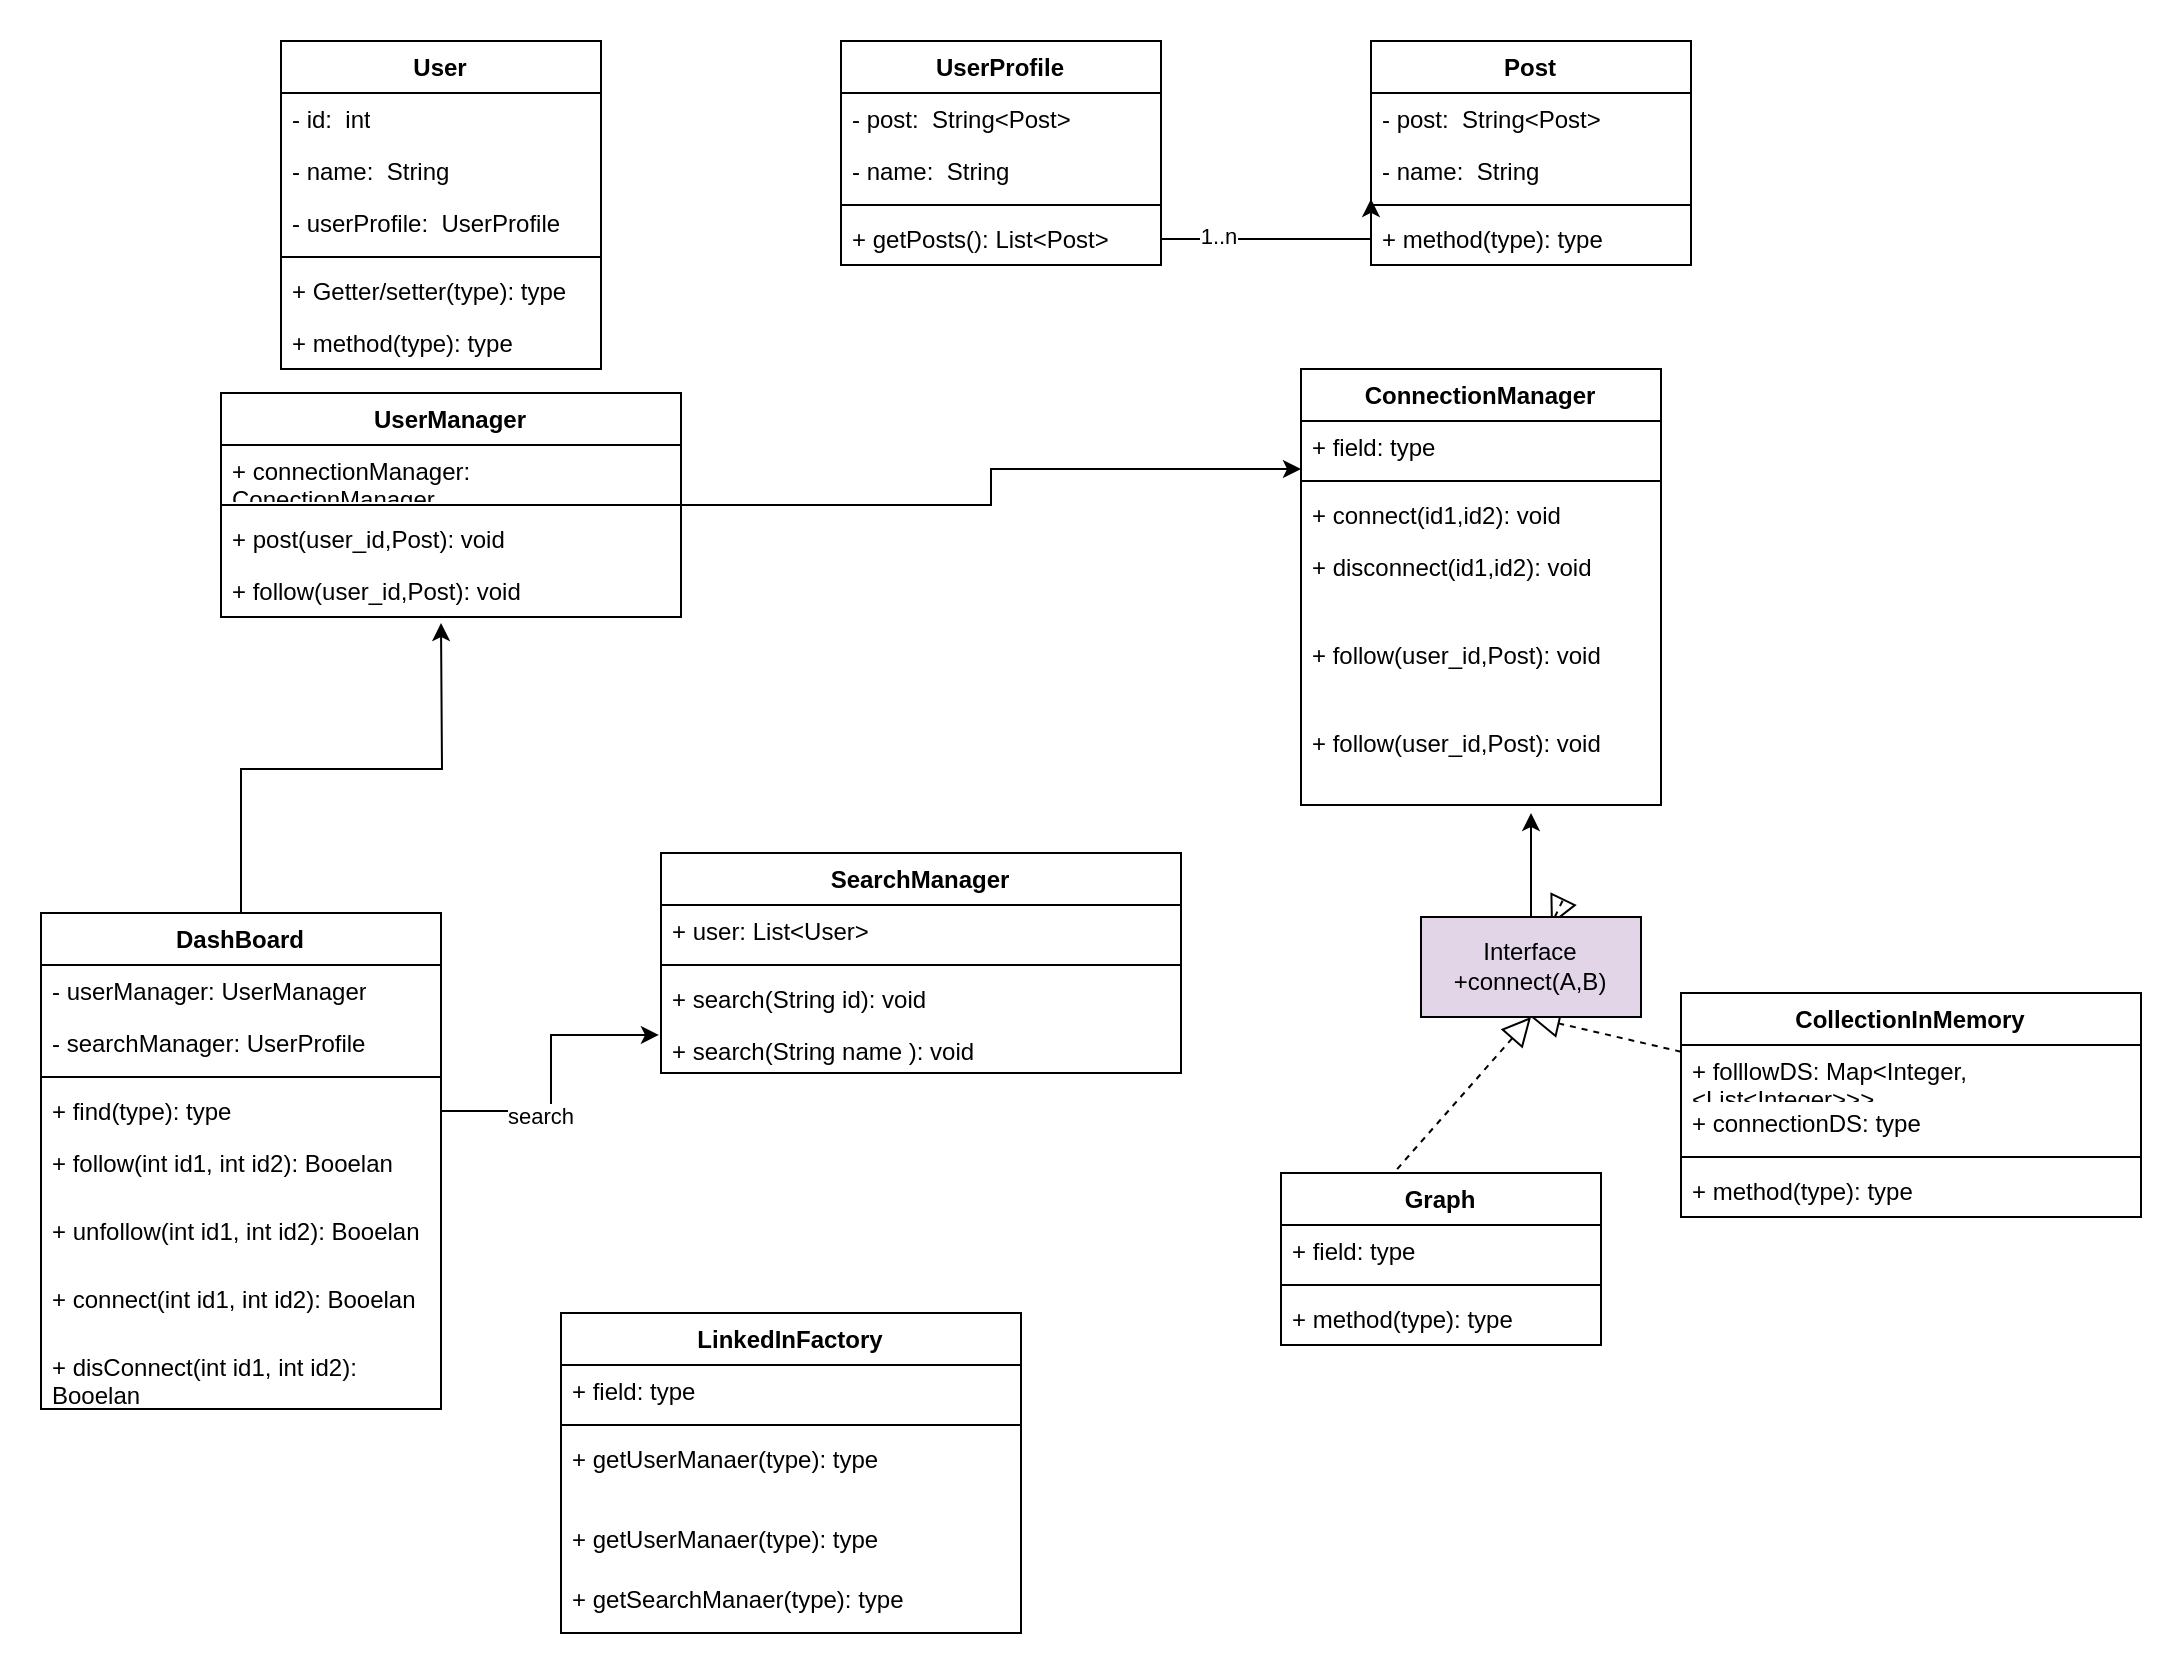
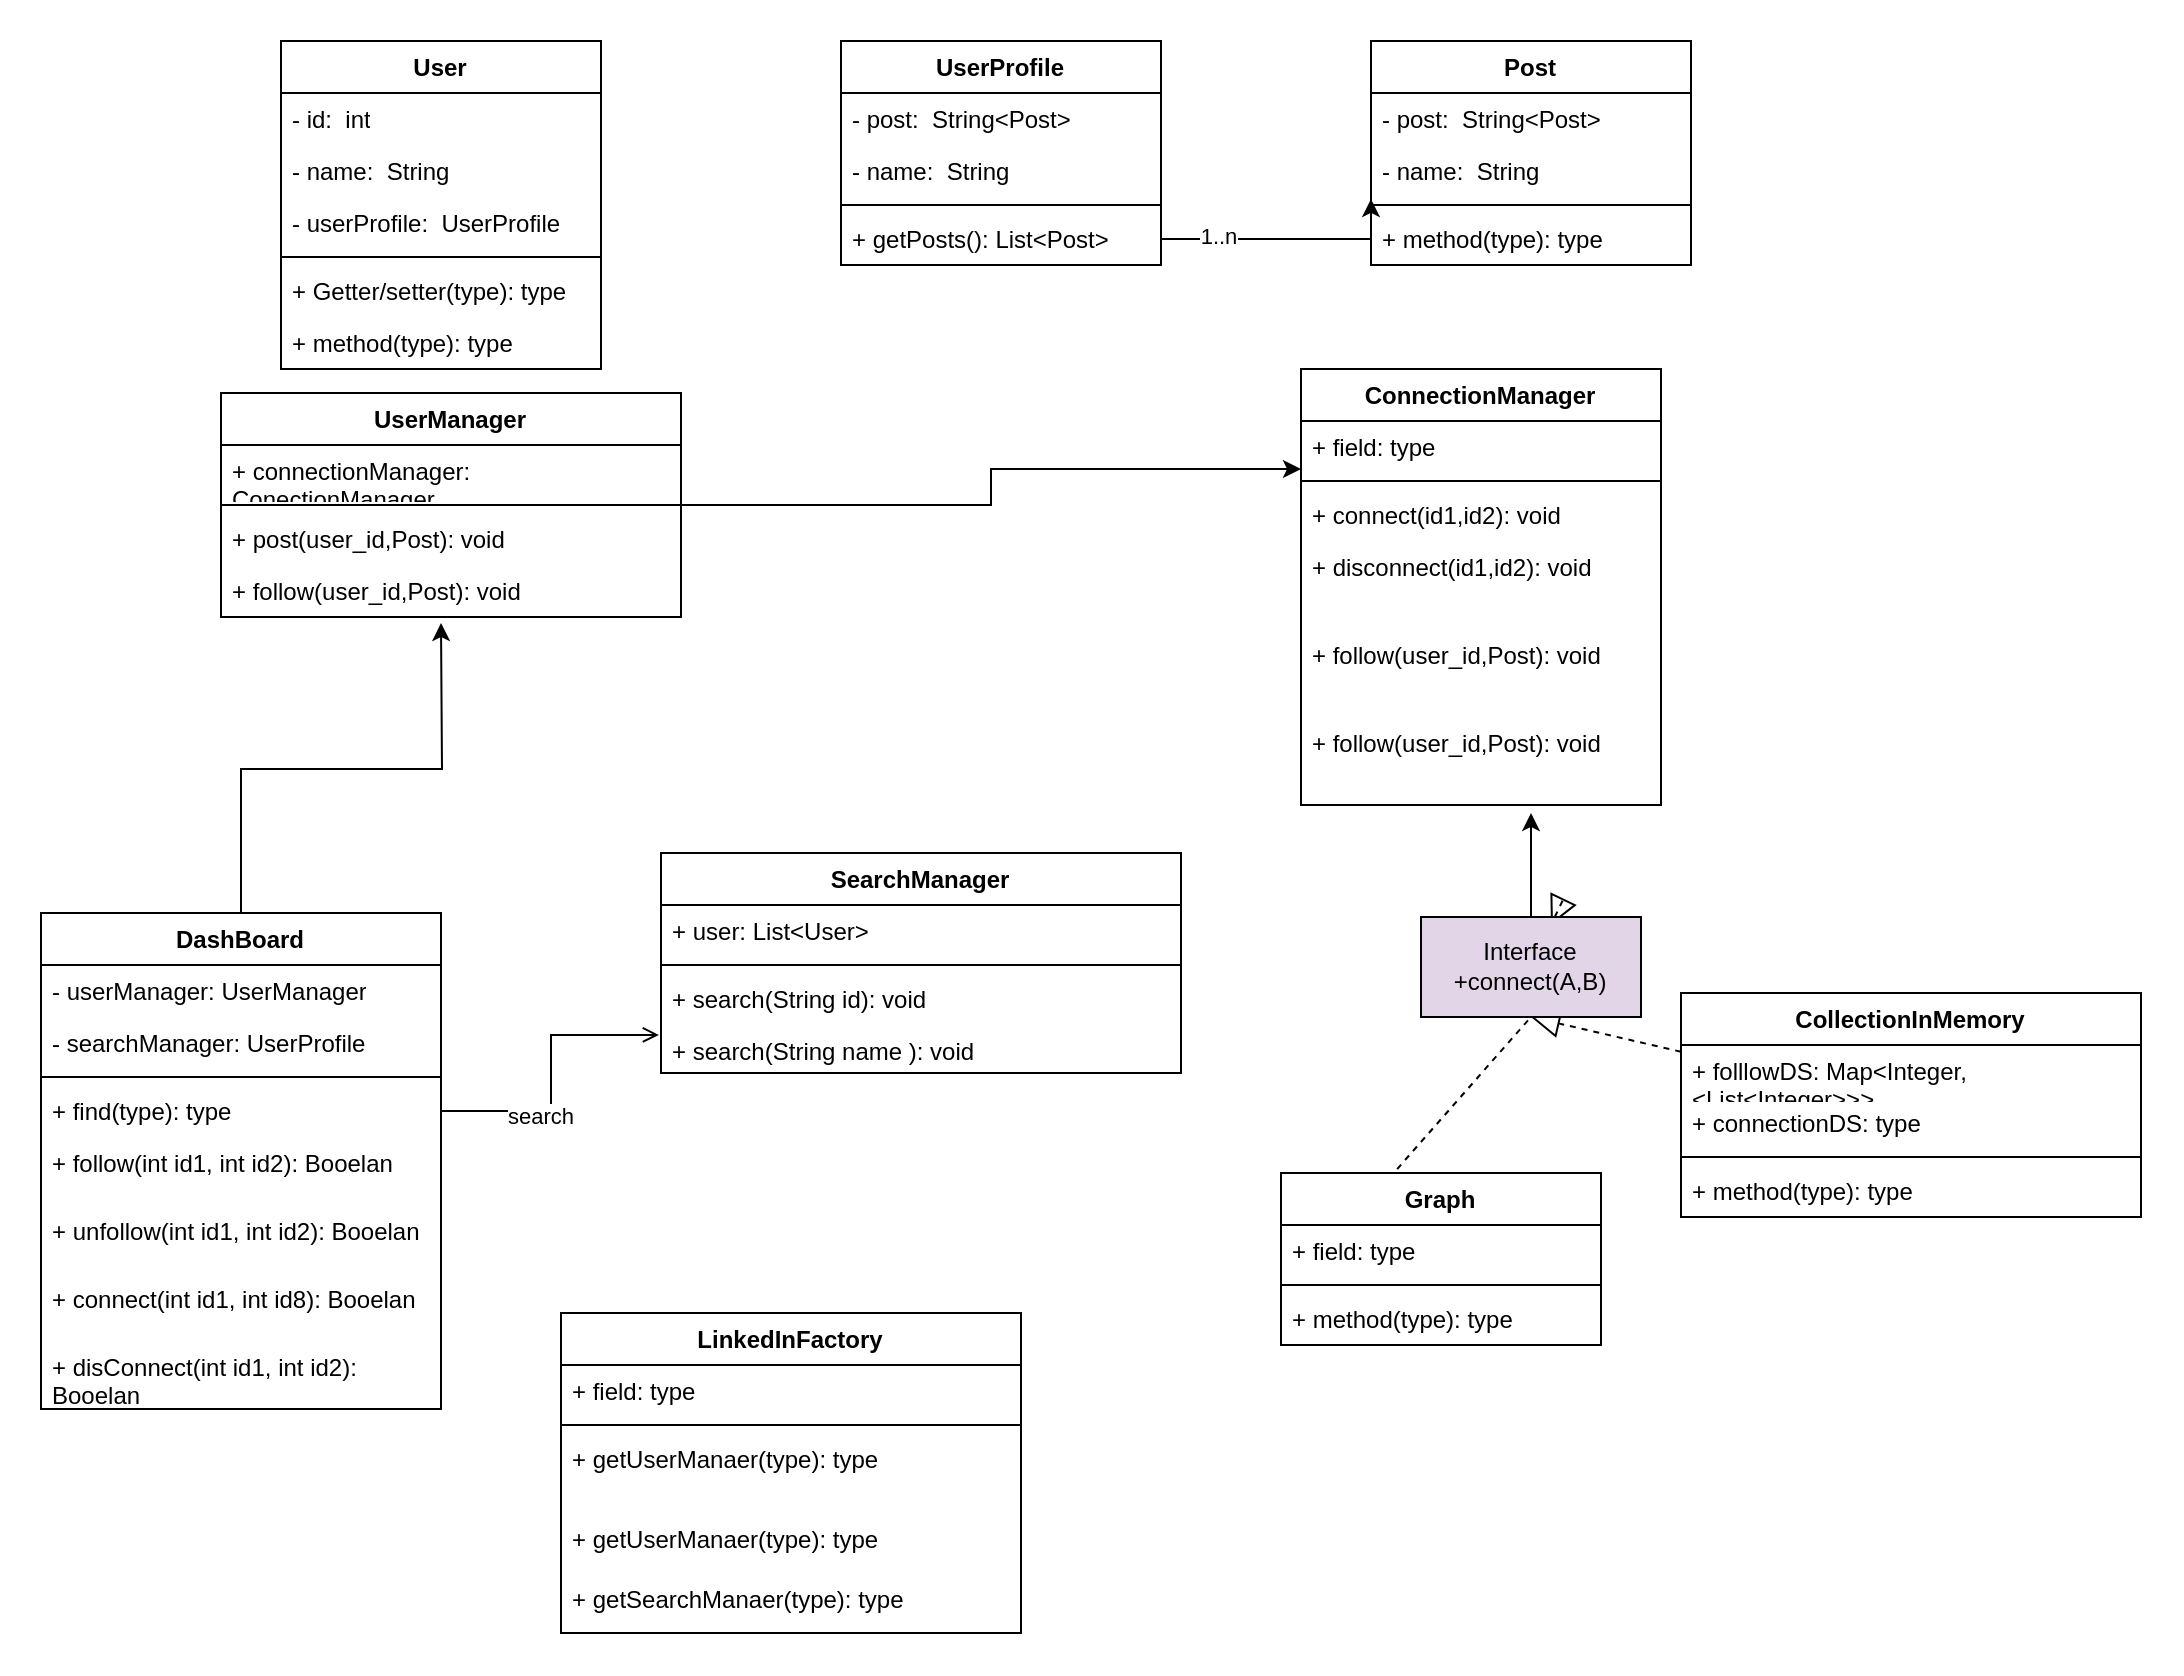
edge "+ find(type): type" -> "+ search(String name ): void": arrowhead classic -> open
edge "Graph" -> "Interface +connect(A,B)": arrowhead block -> none
node "+ connect(int id1, int id2): Booelan": label "+ connect(int id1, int id2): Booelan" -> "+ connect(int id1, int id8): Booelan"
